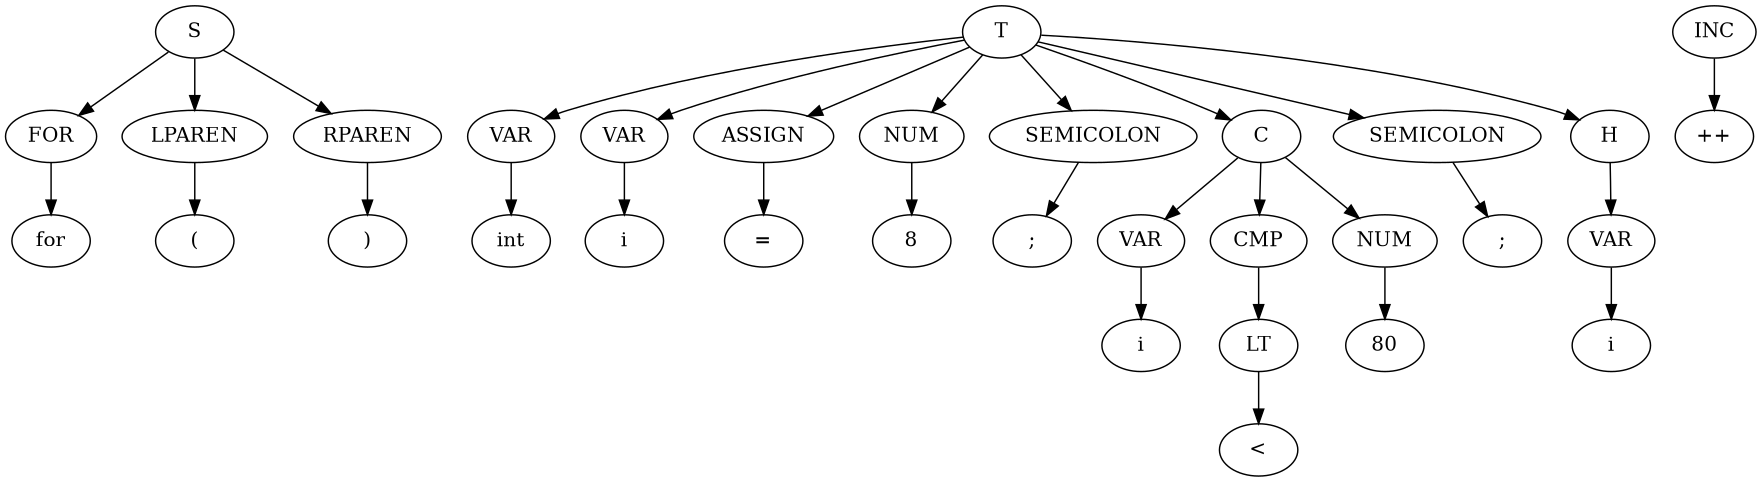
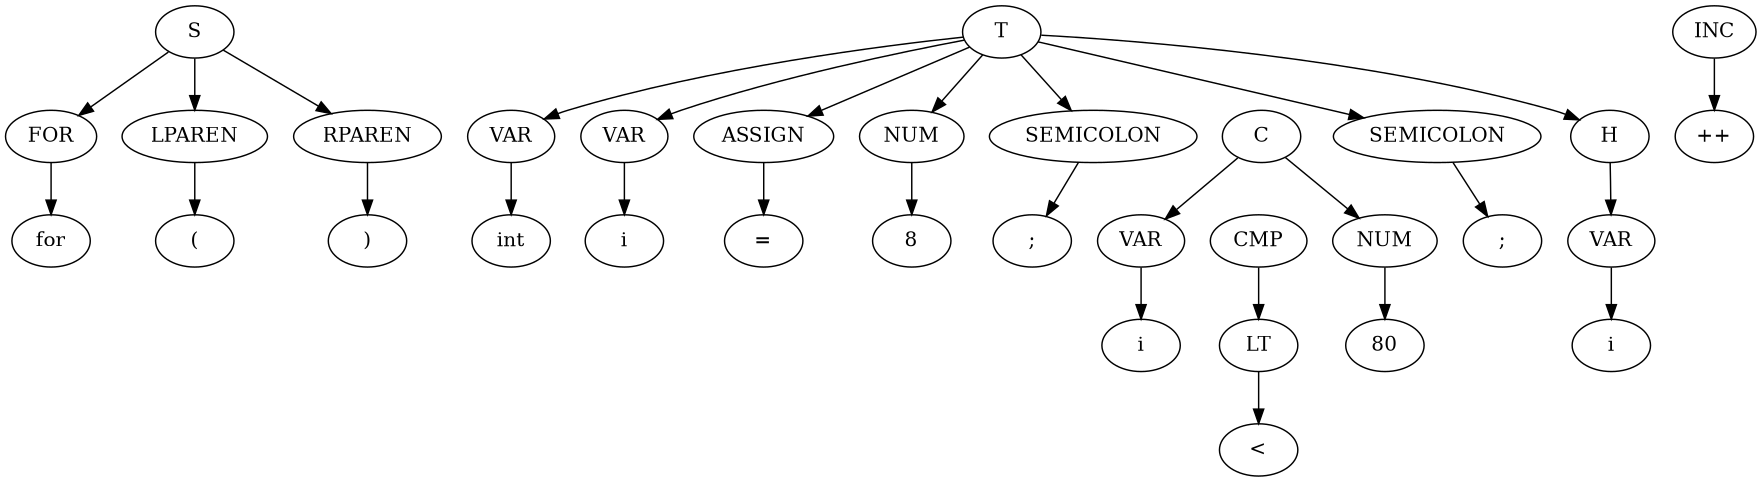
edge "T" -> "C": removed
edge "C" -> "CMP": removed
